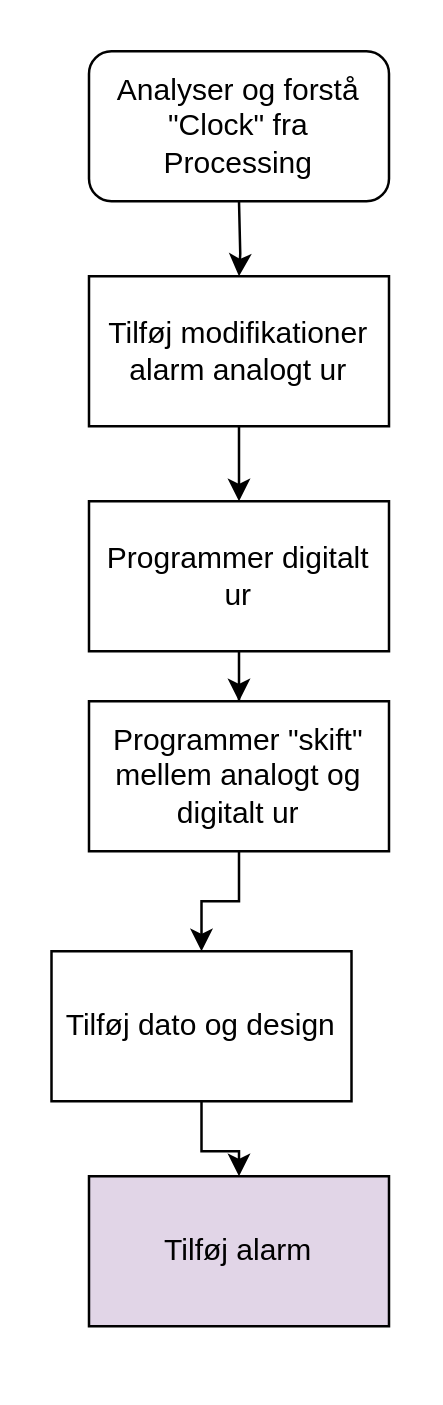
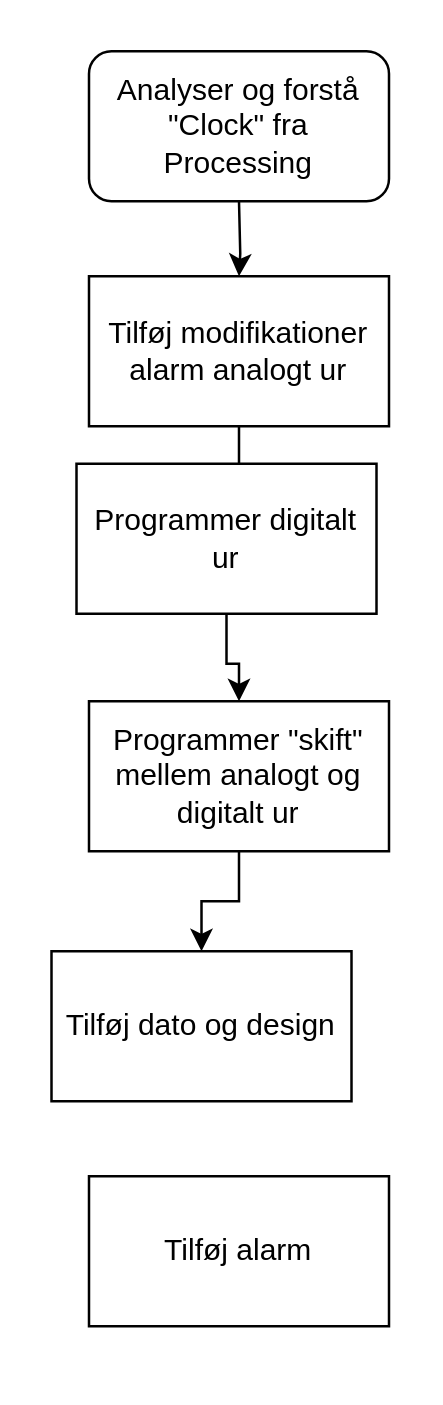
node "Programmer digitalt ur": moved (239, 576) -> (226, 539)
edge "Tilføj dato og design" -> "Tilføj alarm": removed
node "Tilføj alarm": fillcolor #e1d5e7 -> #ffffff
